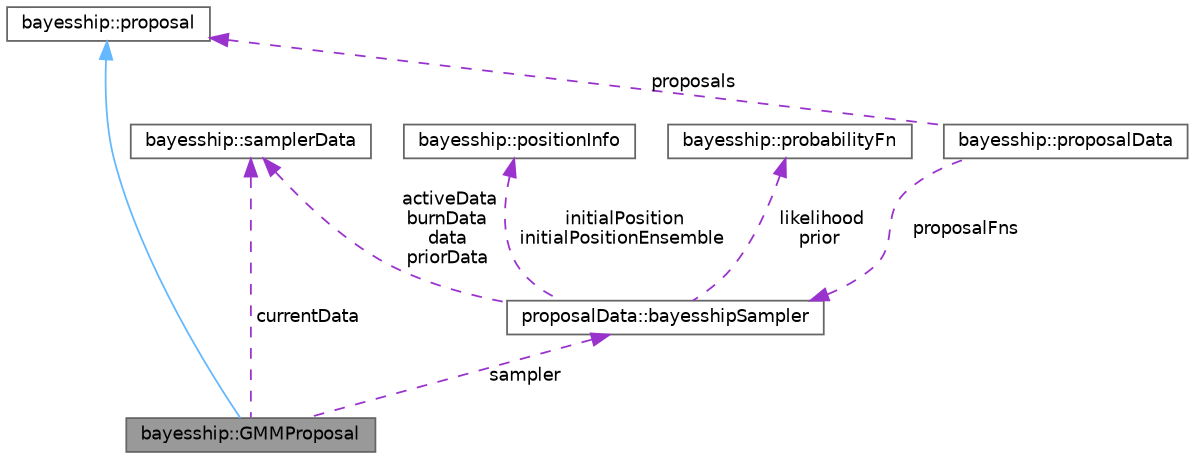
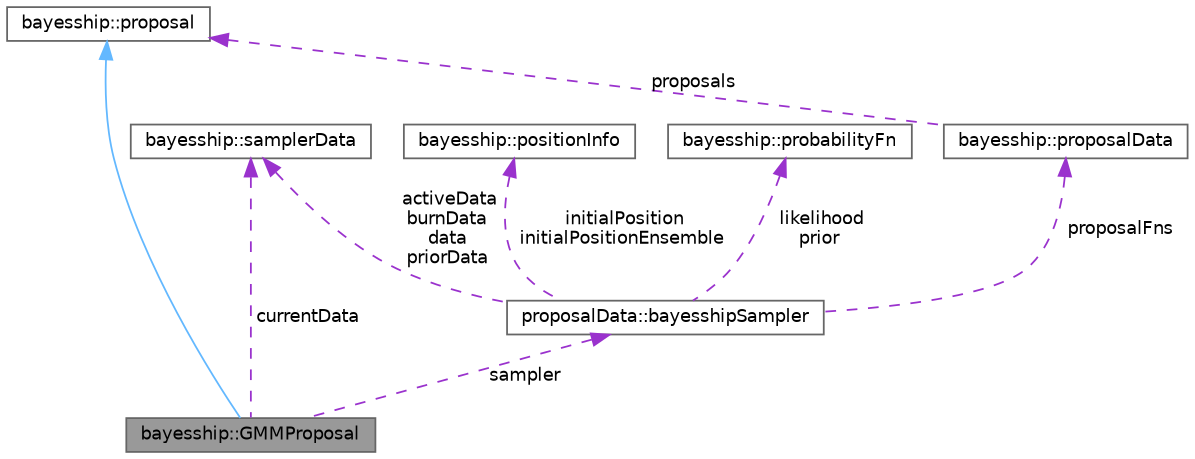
edge "bayesship::proposalData" -> "proposalData::bayesshipSampler": reversed
